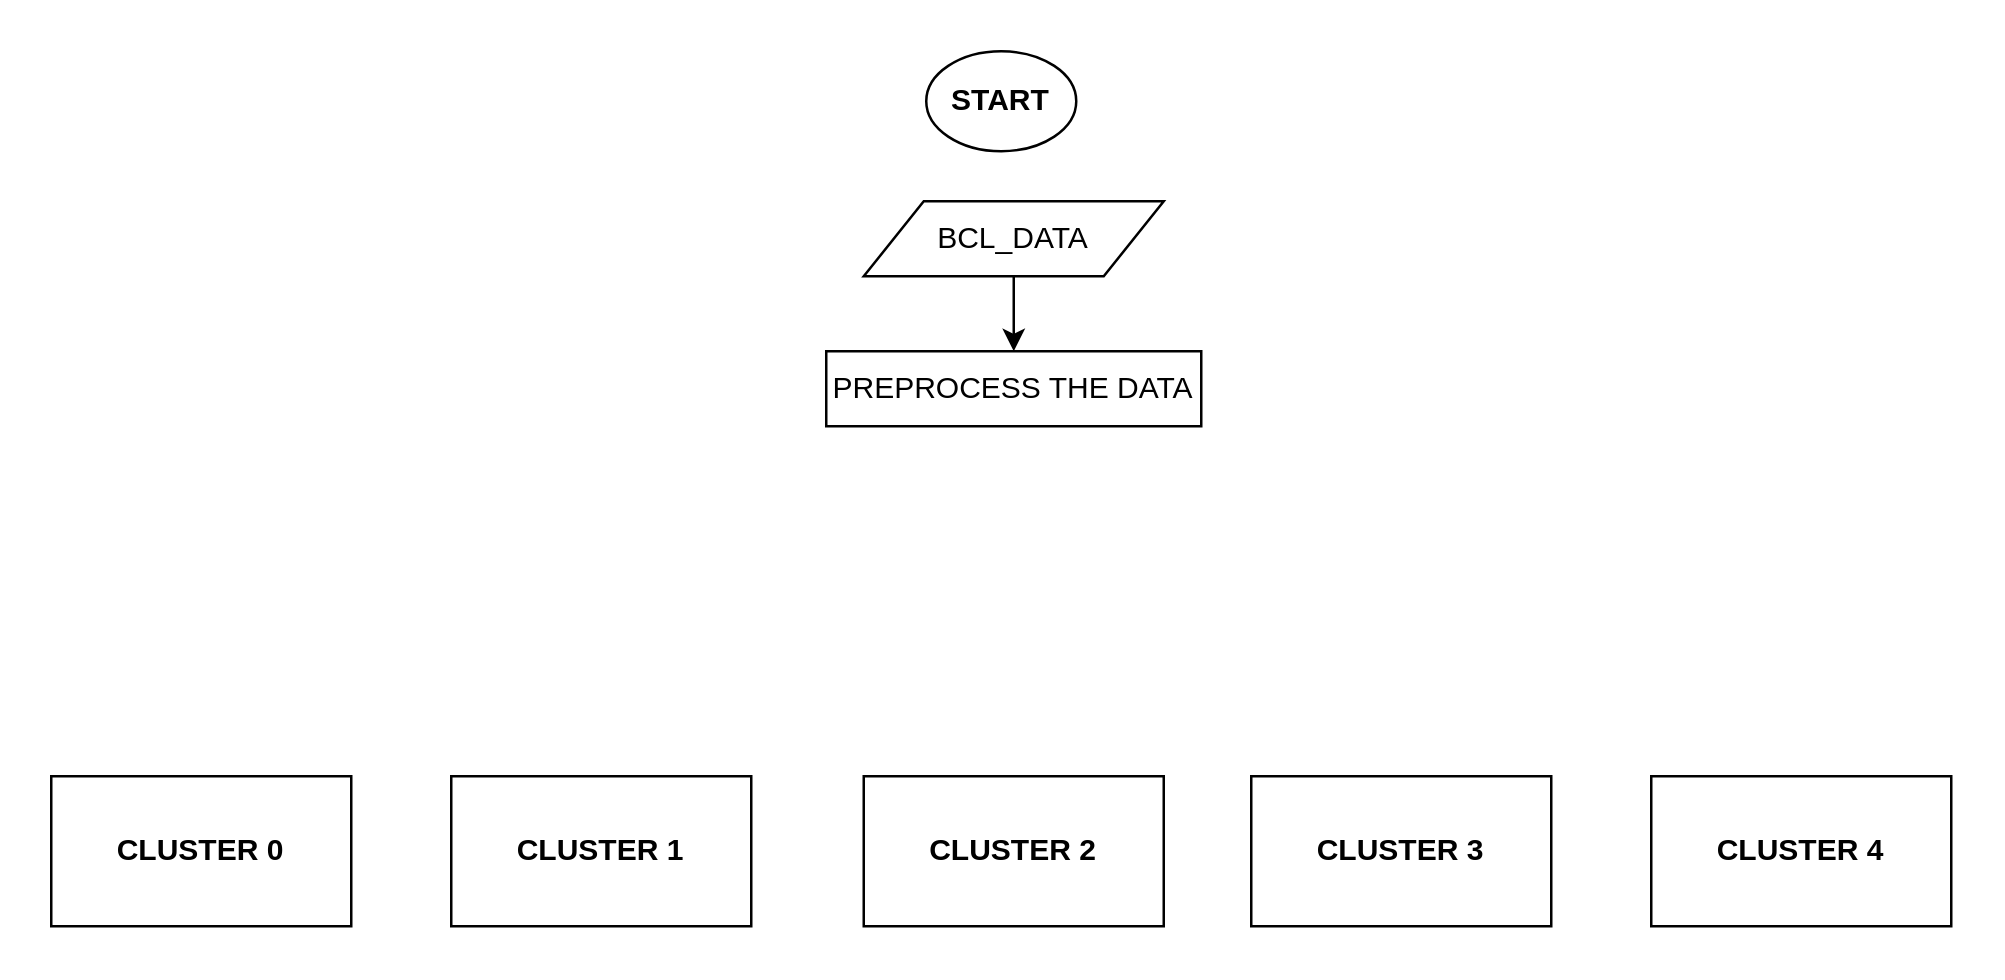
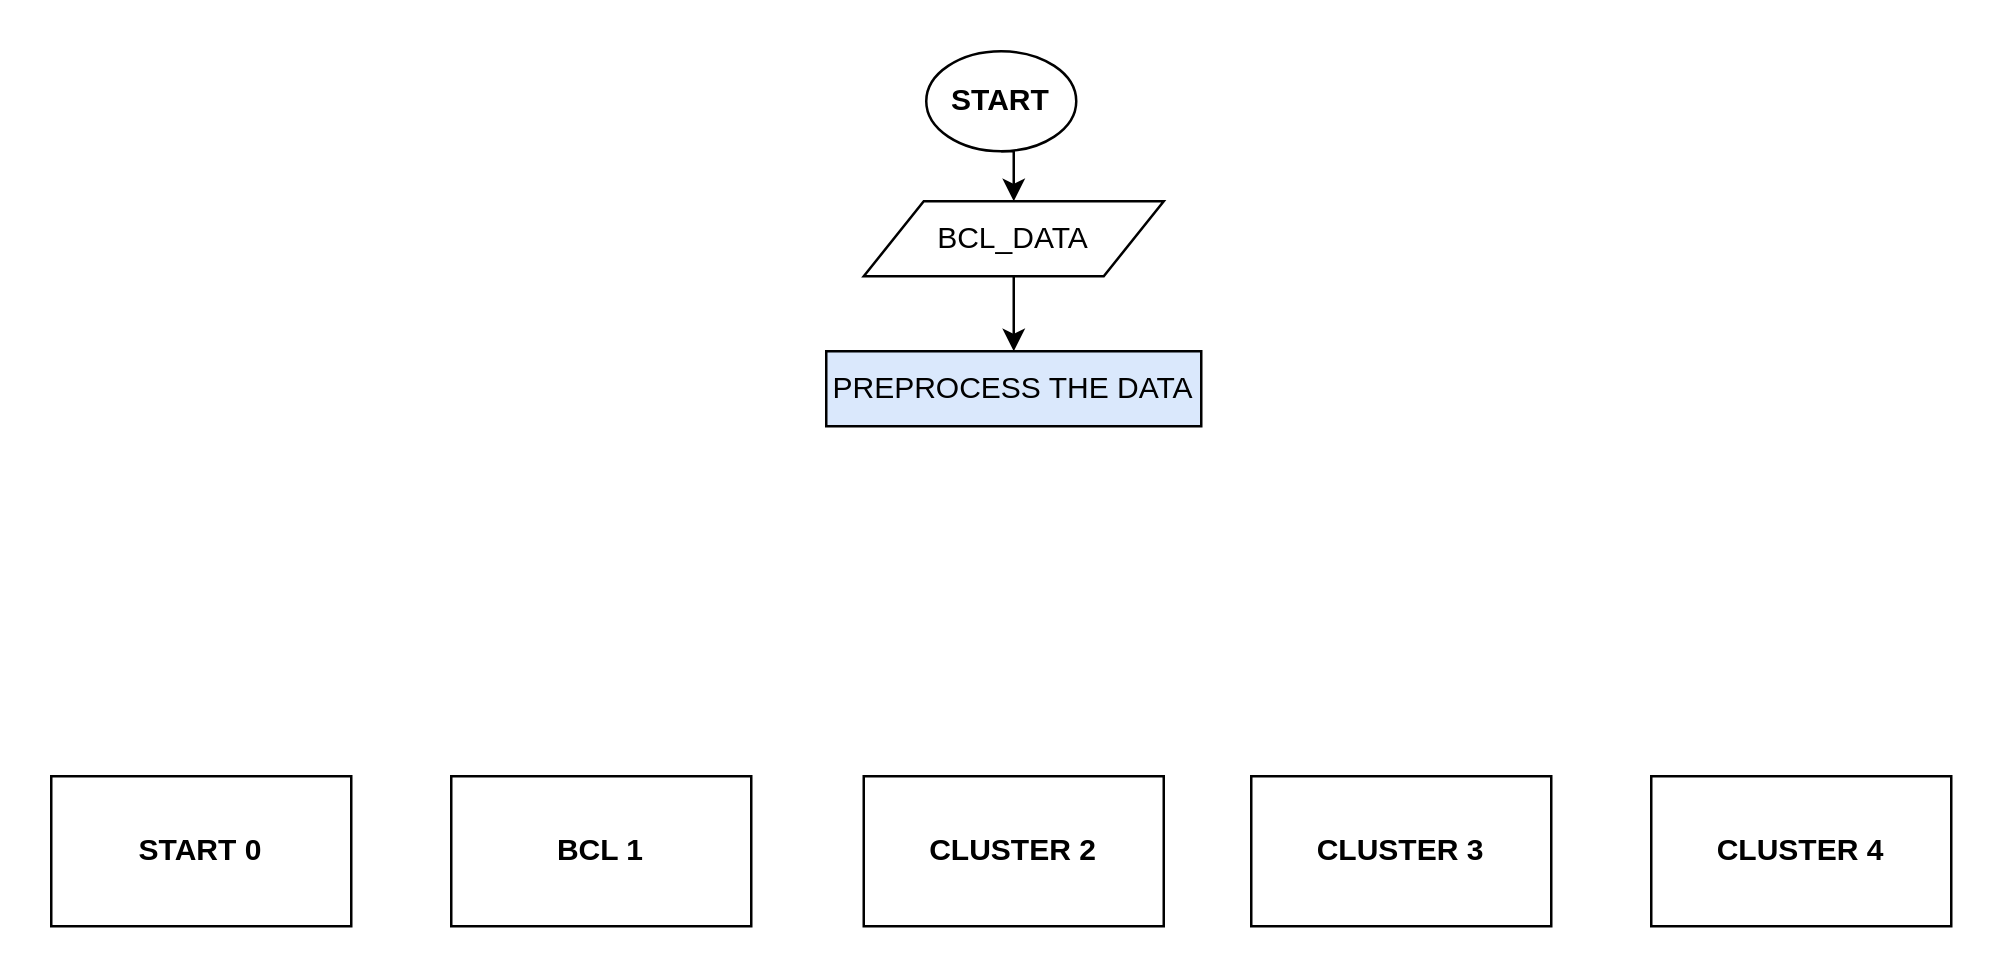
edge "START" -> "BCL_DATA": added
node "PREPROCESS THE DATA": fillcolor #ffffff -> #dae8fc
node "CLUSTER 0": label "CLUSTER 0" -> "START 0"
node "CLUSTER 1": label "CLUSTER 1" -> "BCL 1"
